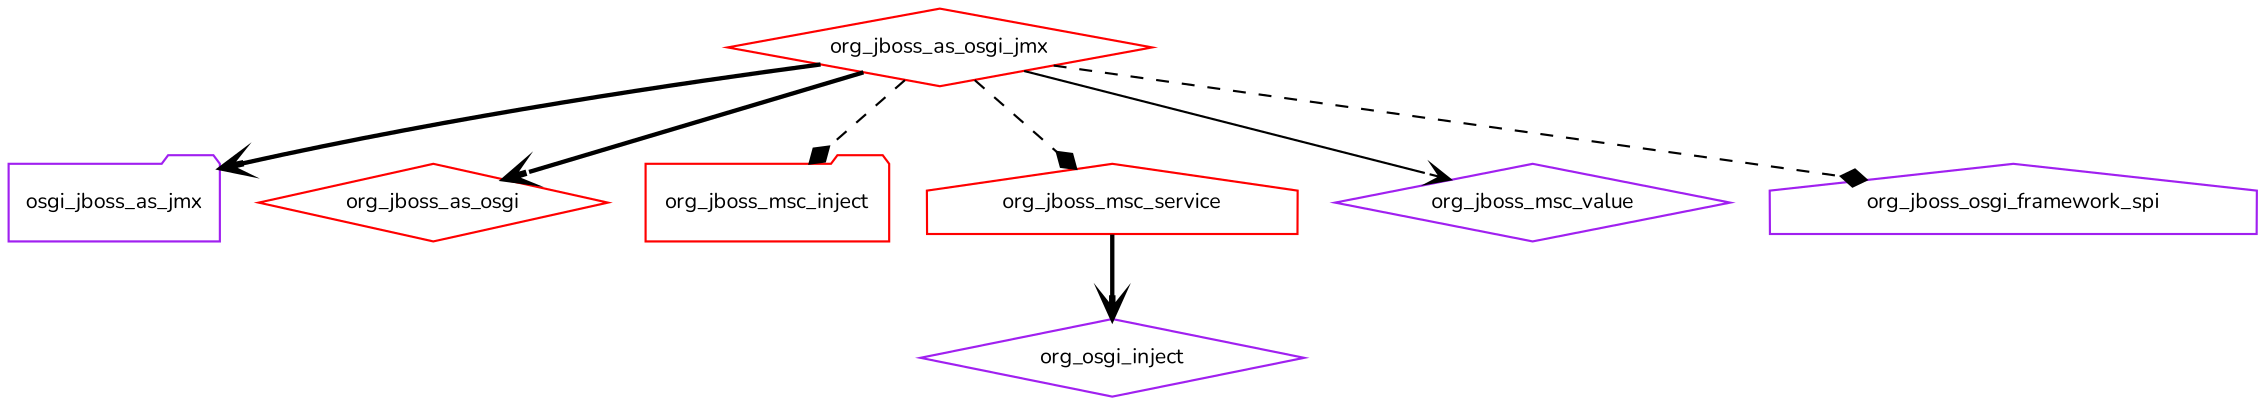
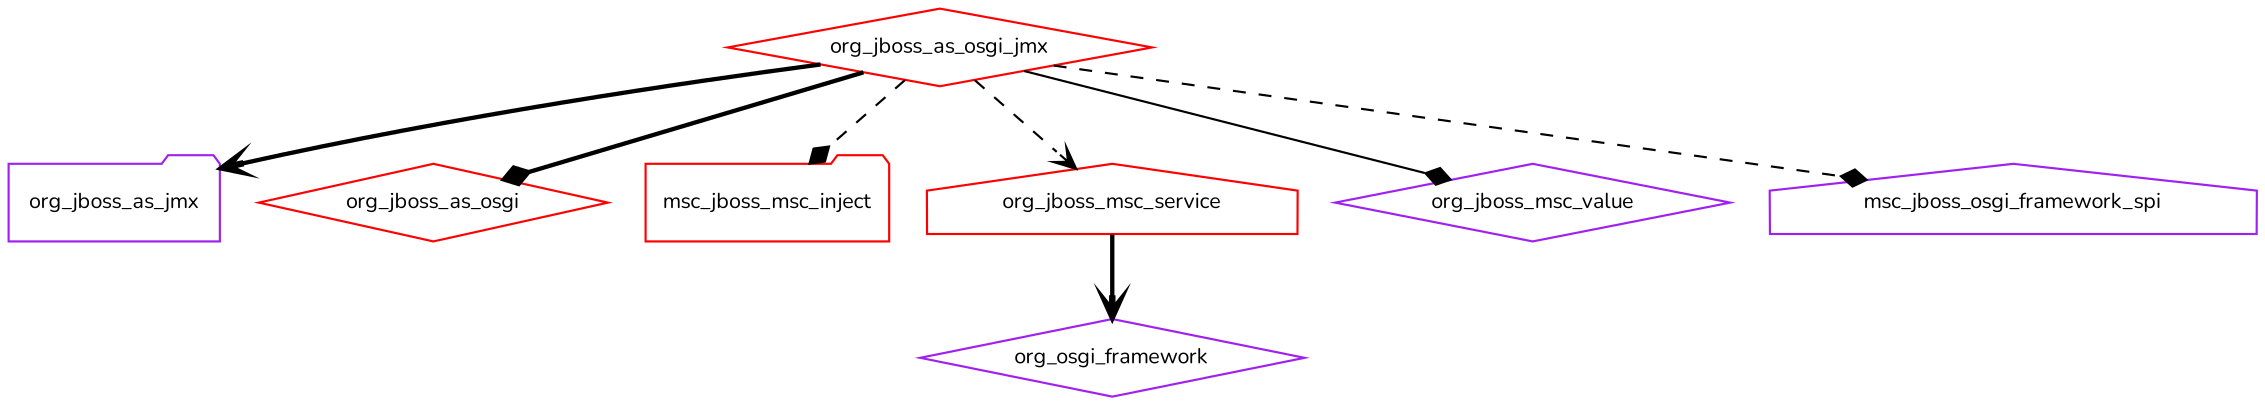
edge "org_jboss_as_osgi_jmx" -> "org_jboss_msc_service": arrowhead diamond -> vee
edge "org_jboss_as_osgi_jmx" -> "org_jboss_as_osgi": arrowhead vee -> diamond
edge "org_jboss_as_osgi_jmx" -> "org_jboss_msc_value": arrowhead vee -> diamond
node "osgi_jboss_as_jmx": label "osgi_jboss_as_jmx" -> "org_jboss_as_jmx"
node "org_jboss_msc_inject": label "org_jboss_msc_inject" -> "msc_jboss_msc_inject"
node "org_jboss_osgi_framework_spi": label "org_jboss_osgi_framework_spi" -> "msc_jboss_osgi_framework_spi"
node "org_osgi_inject": label "org_osgi_inject" -> "org_osgi_framework"
